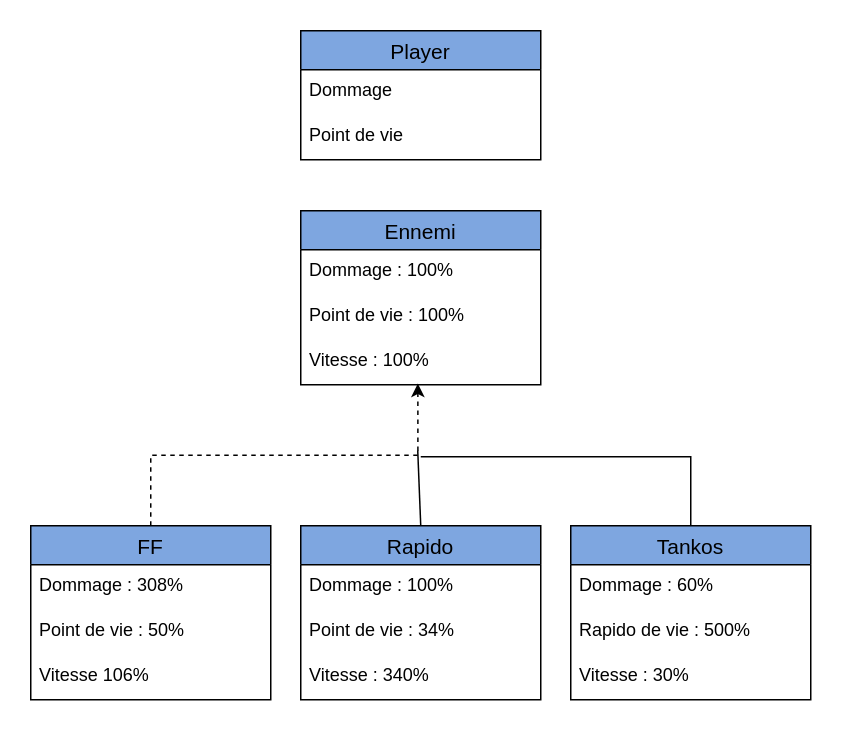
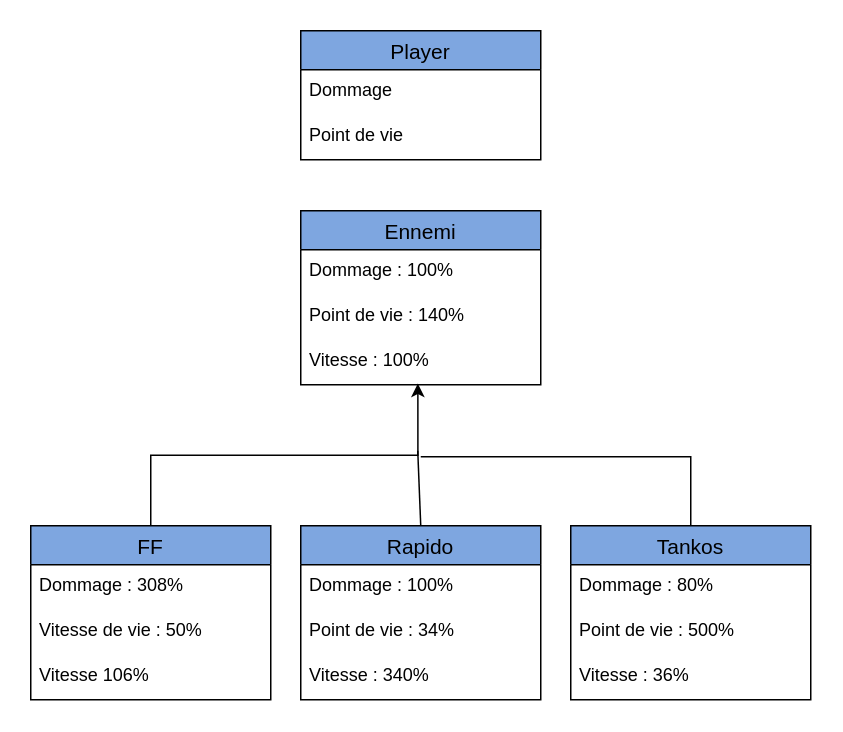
node "Point de vie : 100%": label "Point de vie : 100%" -> "Point de vie : 140%"
edge "FF" -> "Vitesse : 100%": style dashed -> solid
node "Dommage : 60%": label "Dommage : 60%" -> "Dommage : 80%"
node "Point de vie : 50%": label "Point de vie : 50%" -> "Vitesse de vie : 50%"
node "Rapido de vie : 500%": label "Rapido de vie : 500%" -> "Point de vie : 500%"
node "Vitesse : 30%": label "Vitesse : 30%" -> "Vitesse : 36%"
